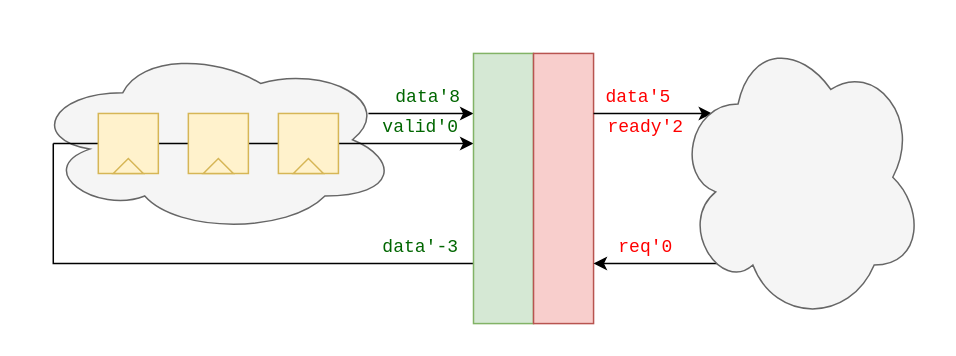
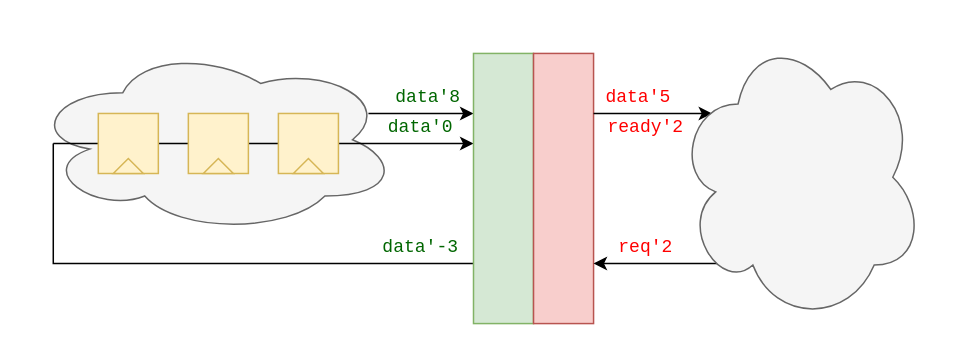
node "valid'0": label "valid'0" -> "data'0"
node "req'0": label "req'0" -> "req'2"
